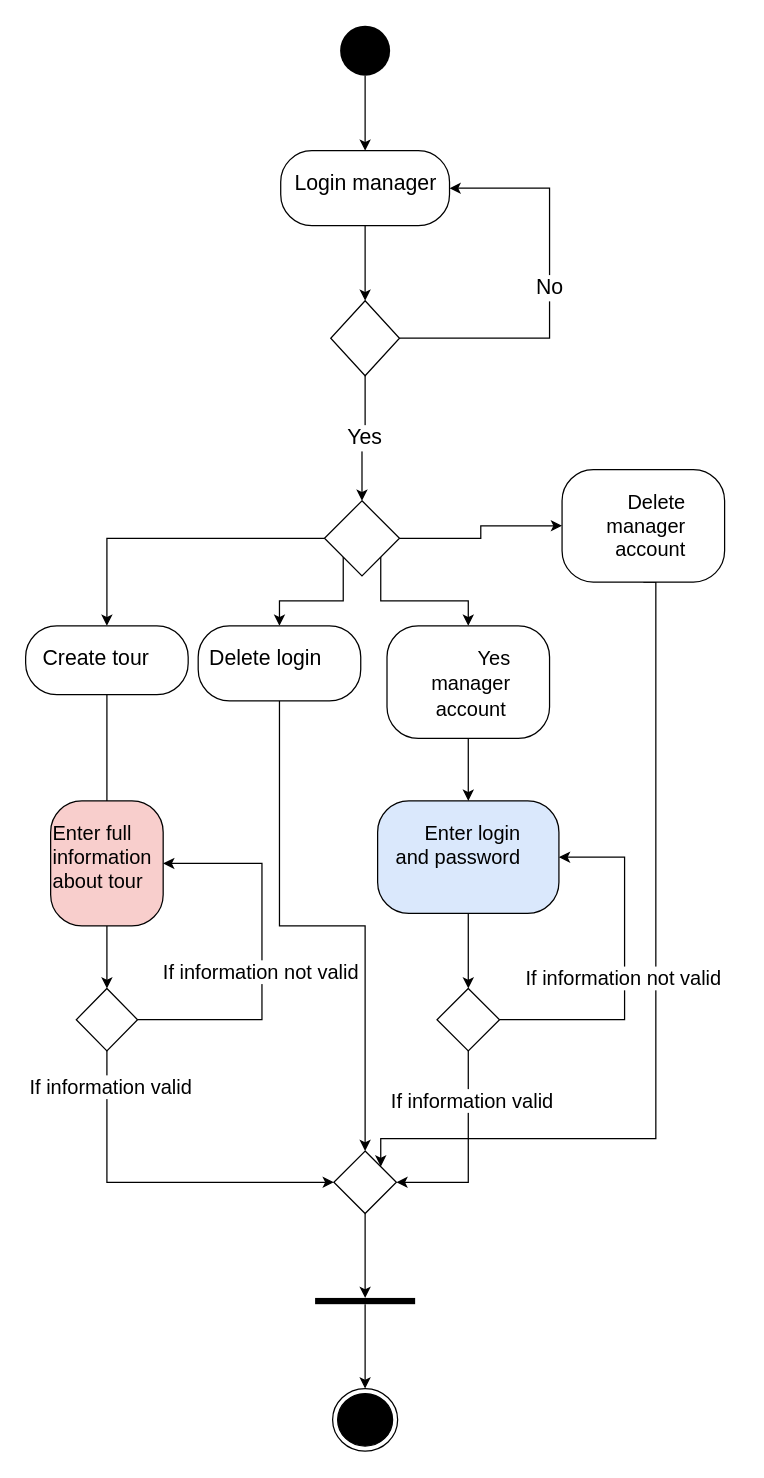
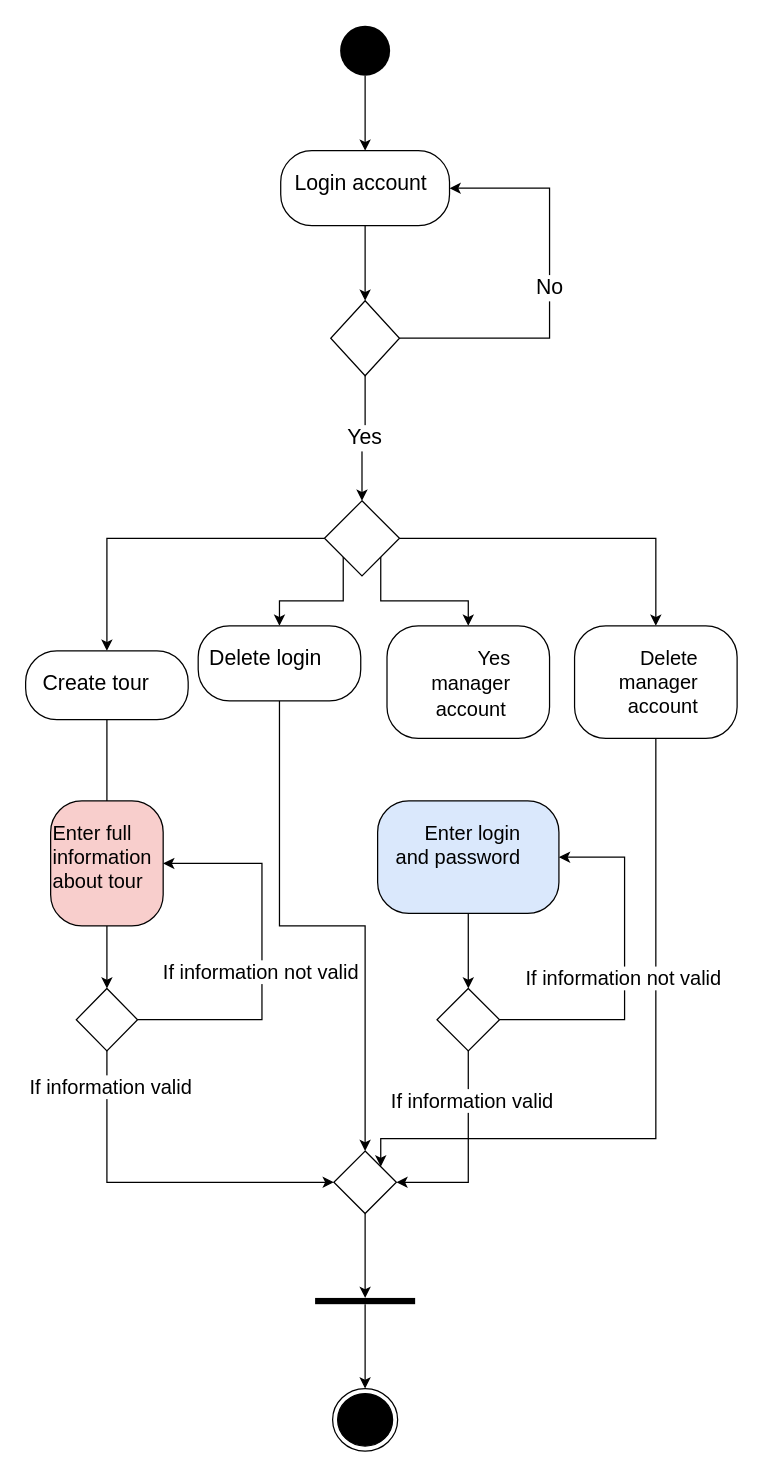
node "Login manager": label "Login manager" -> "Login account"
node "Delete manager account": moved (643, 526) -> (656, 682)
node "Create tour": moved (107, 660) -> (107, 685)
edge "Yes manager account" -> "Enter login and password": removed
